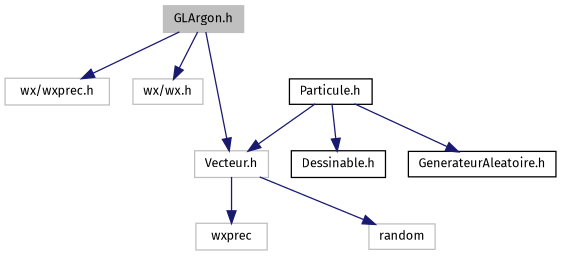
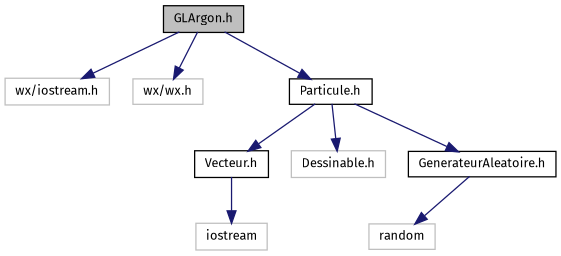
node "GLArgon.h": color grey75 -> black
edge "GLArgon.h" -> "Vecteur.h": now "GLArgon.h" -> "Particule.h"
node "wx/wxprec.h": label "wx/wxprec.h" -> "wx/iostream.h"
node "Vecteur.h": color grey75 -> black
node "Dessinable.h": color black -> grey75
edge "Vecteur.h" -> "random": now "GenerateurAleatoire.h" -> "random"
node "wxprec": label "wxprec" -> "iostream"
